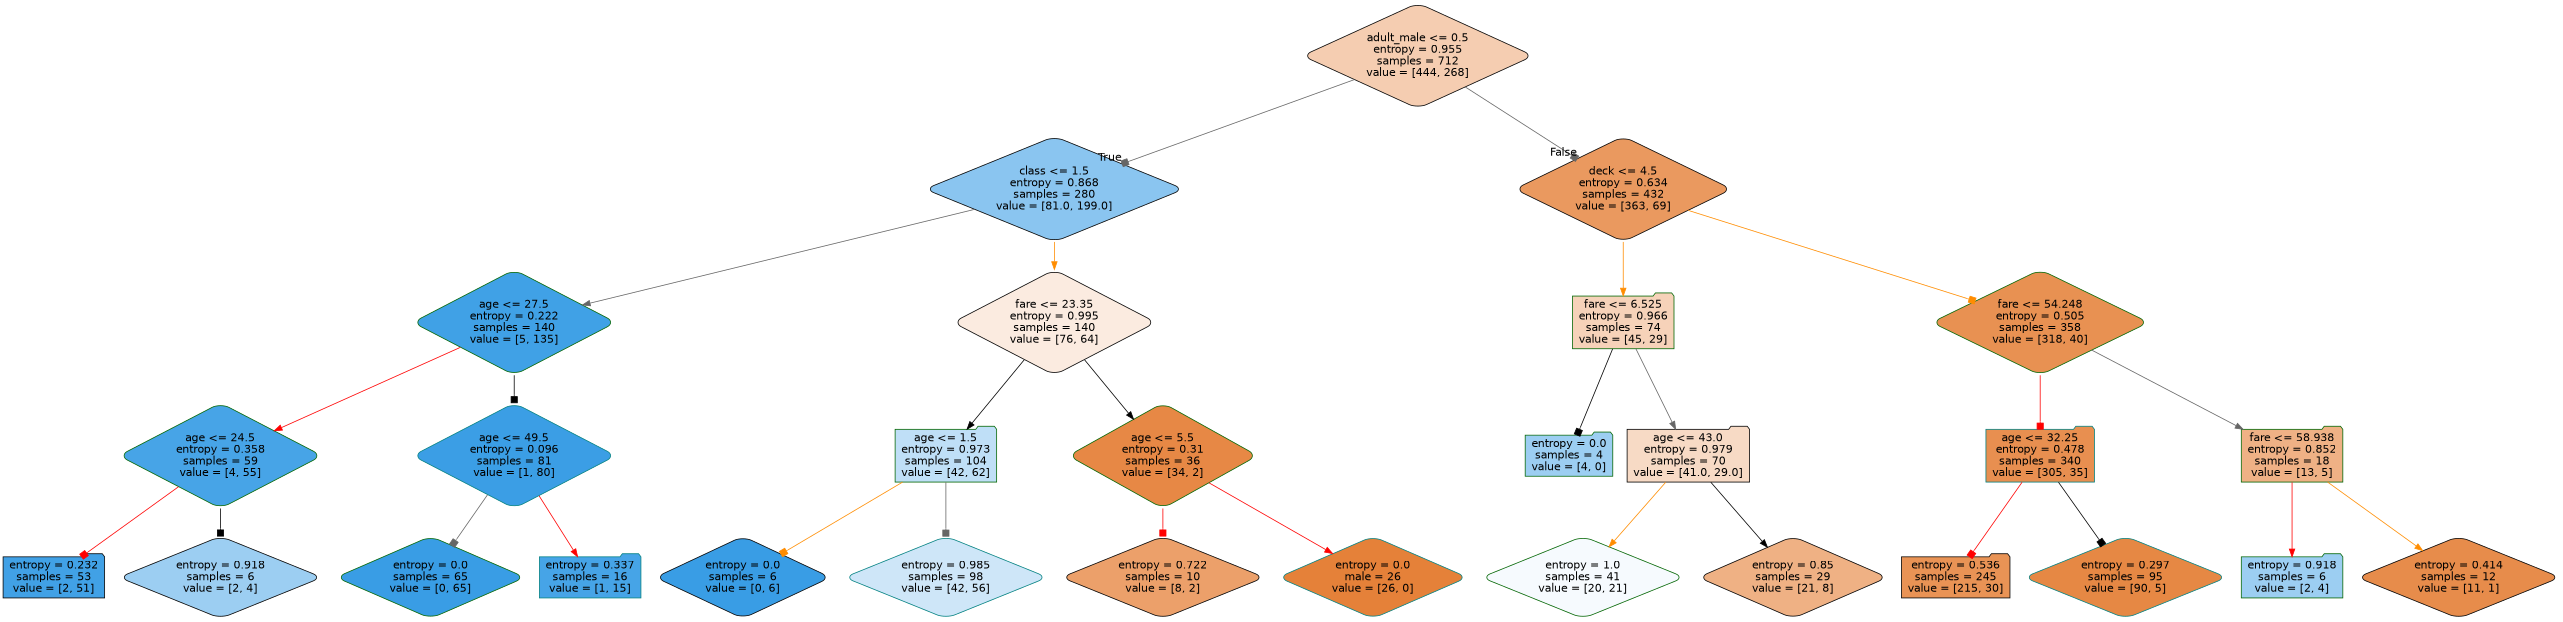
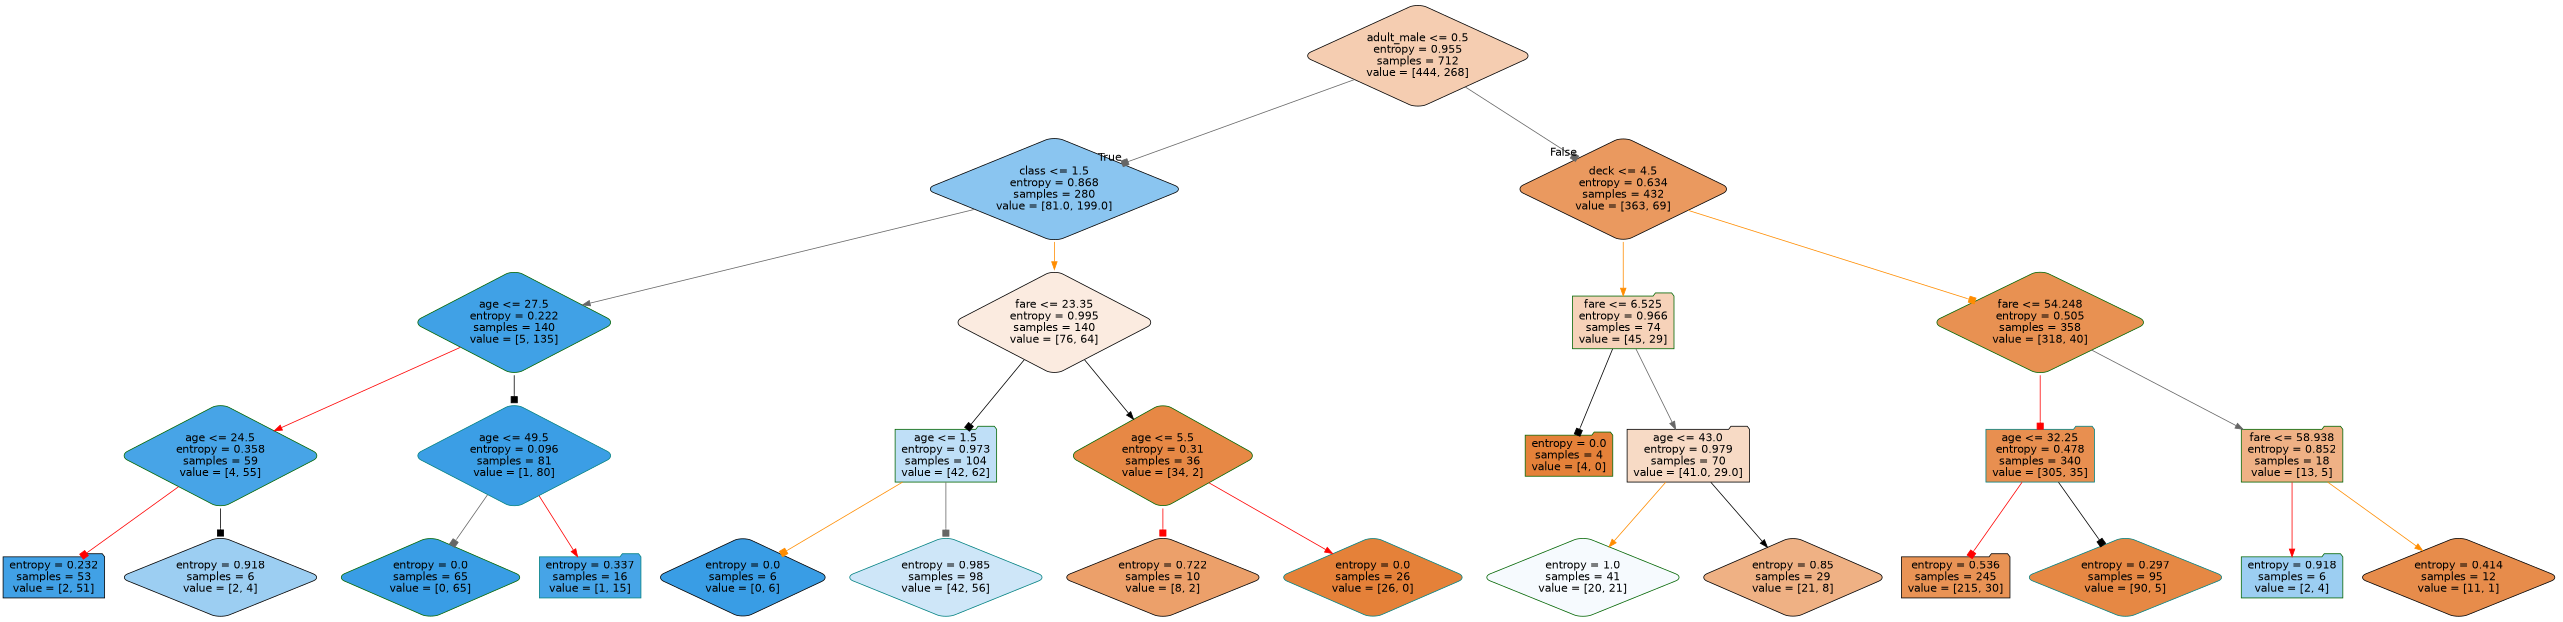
edge "fare <= 23.35 entropy = 0.995 samples = 140 value = [76, 64]" -> "age <= 1.5 entropy = 0.973 samples = 104 value = [42, 62]": arrowhead normal -> box
node "entropy = 0.0 samples = 4 value = [4, 0]": fillcolor #9ccef2 -> #e58139
node "entropy = 0.0 male = 26 value = [26, 0]": label "entropy = 0.0 male = 26 value = [26, 0]" -> "entropy = 0.0 samples = 26 value = [26, 0]"
